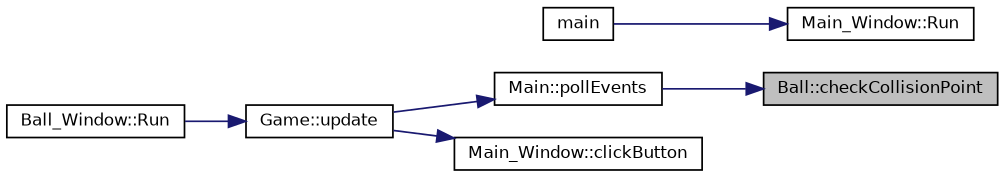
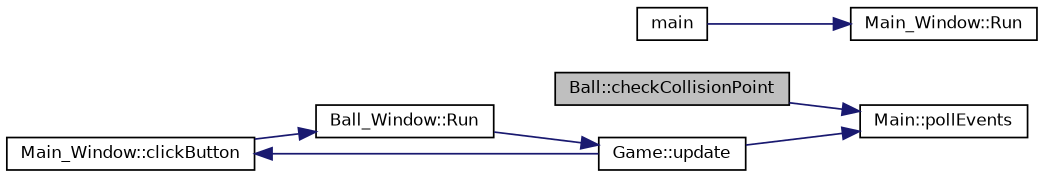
edge "Main::pollEvents" -> "Ball::checkCollisionPoint": reversed
edge "Main_Window::clickButton" -> "Ball_Window::Run": added
